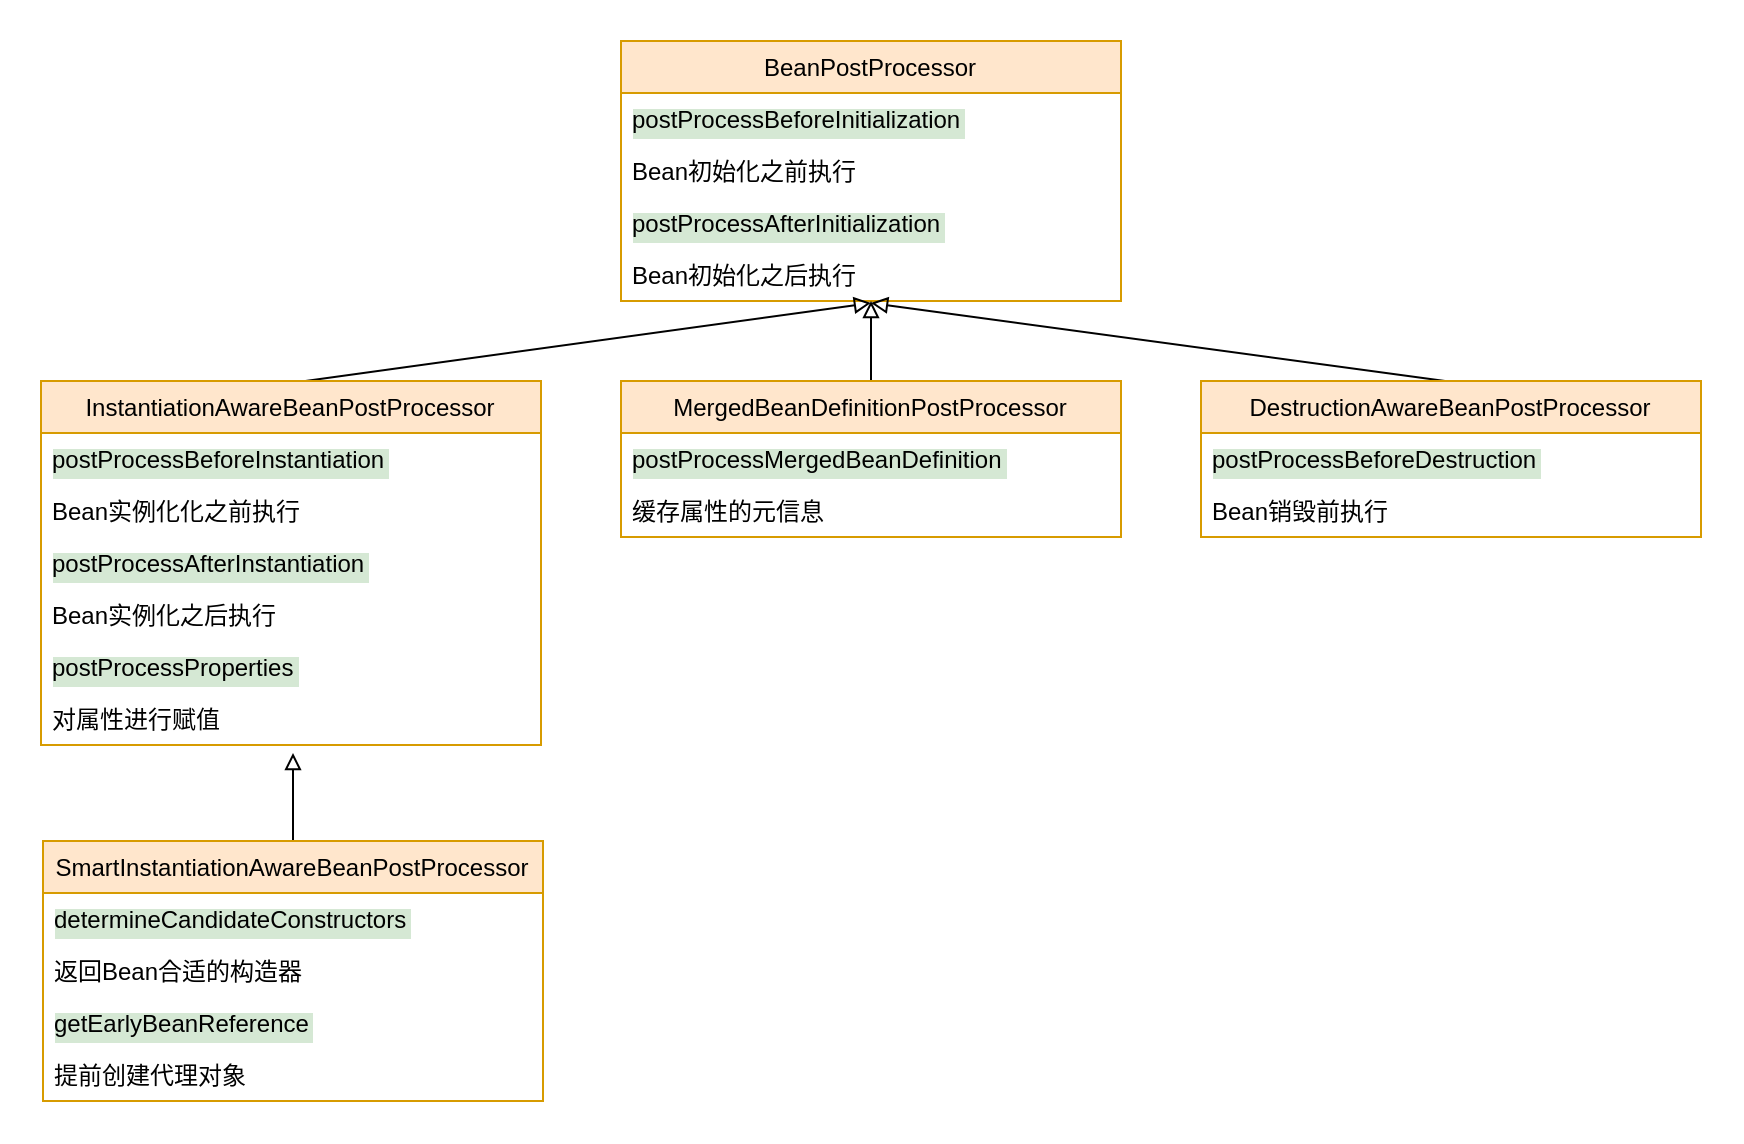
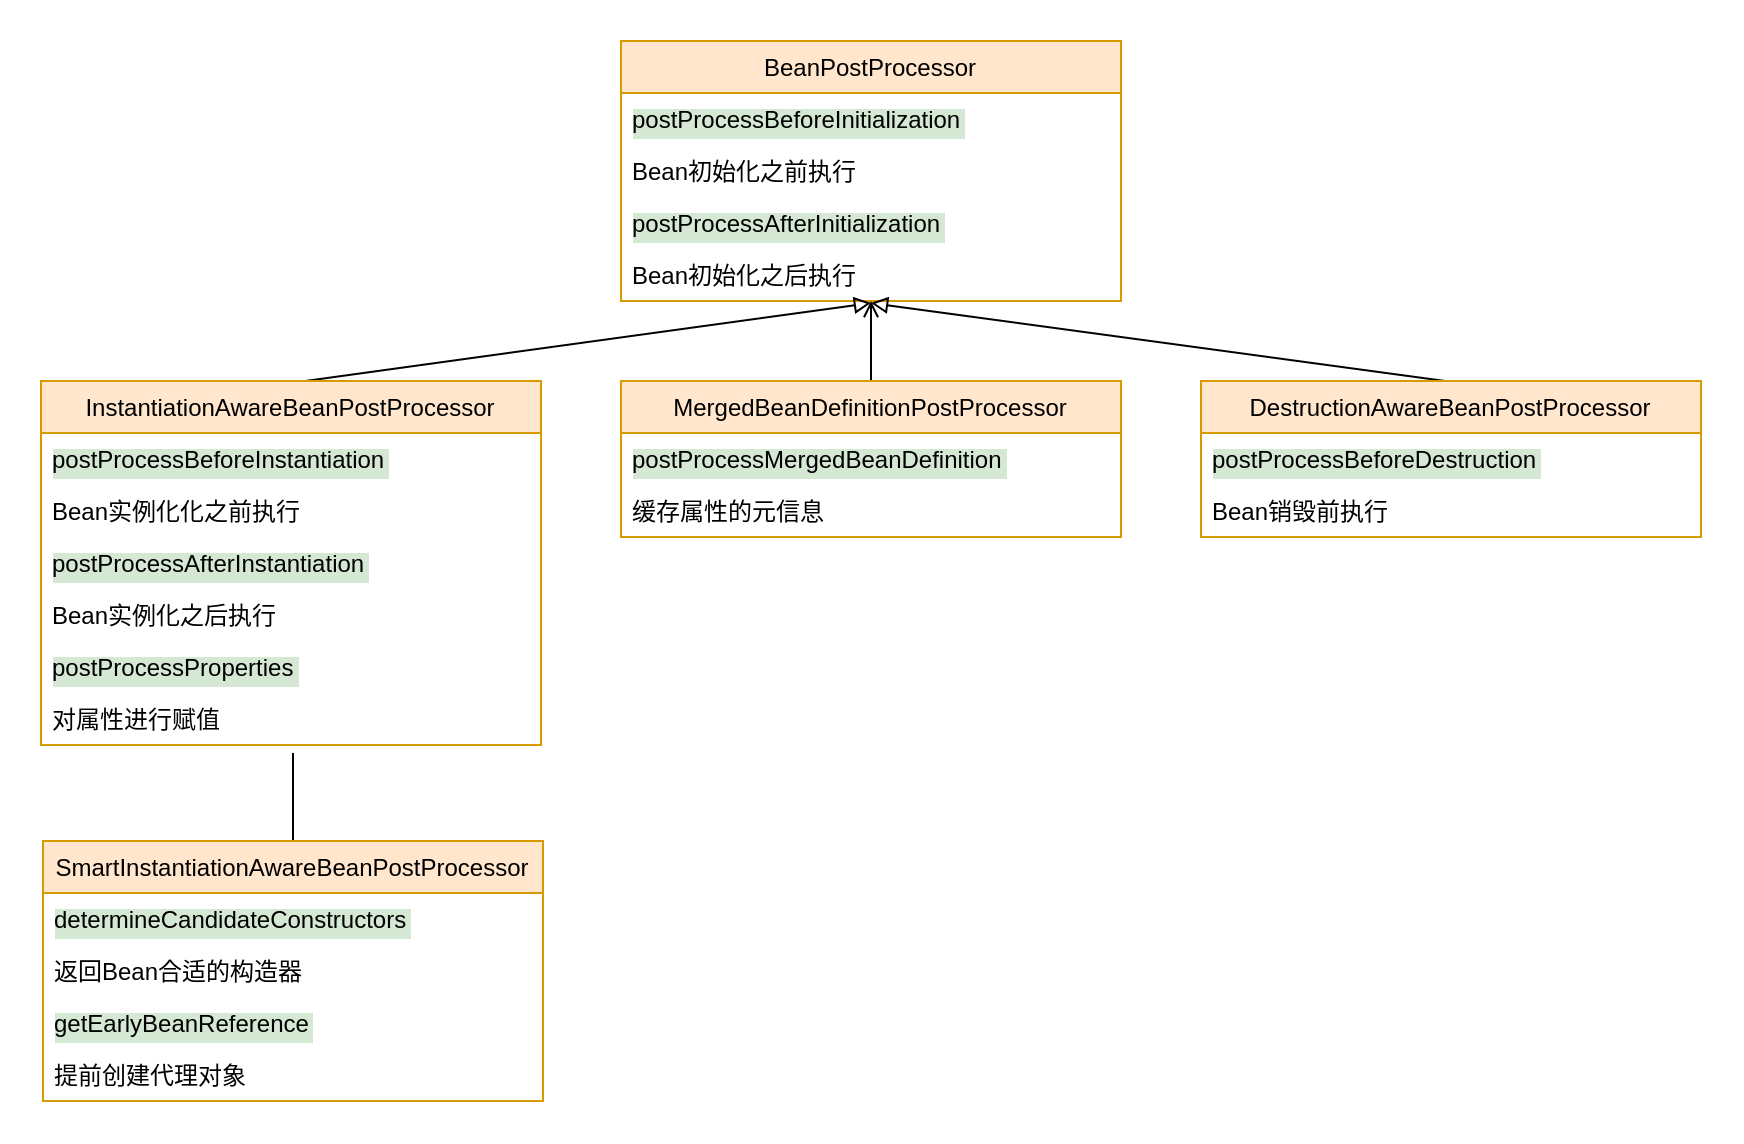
edge "MergedBeanDefinitionPostProcessor" -> "Bean初始化之后执行": arrowhead block -> open
edge "SmartInstantiationAwareBeanPostProcessor" -> "对属性进行赋值": arrowhead block -> none
